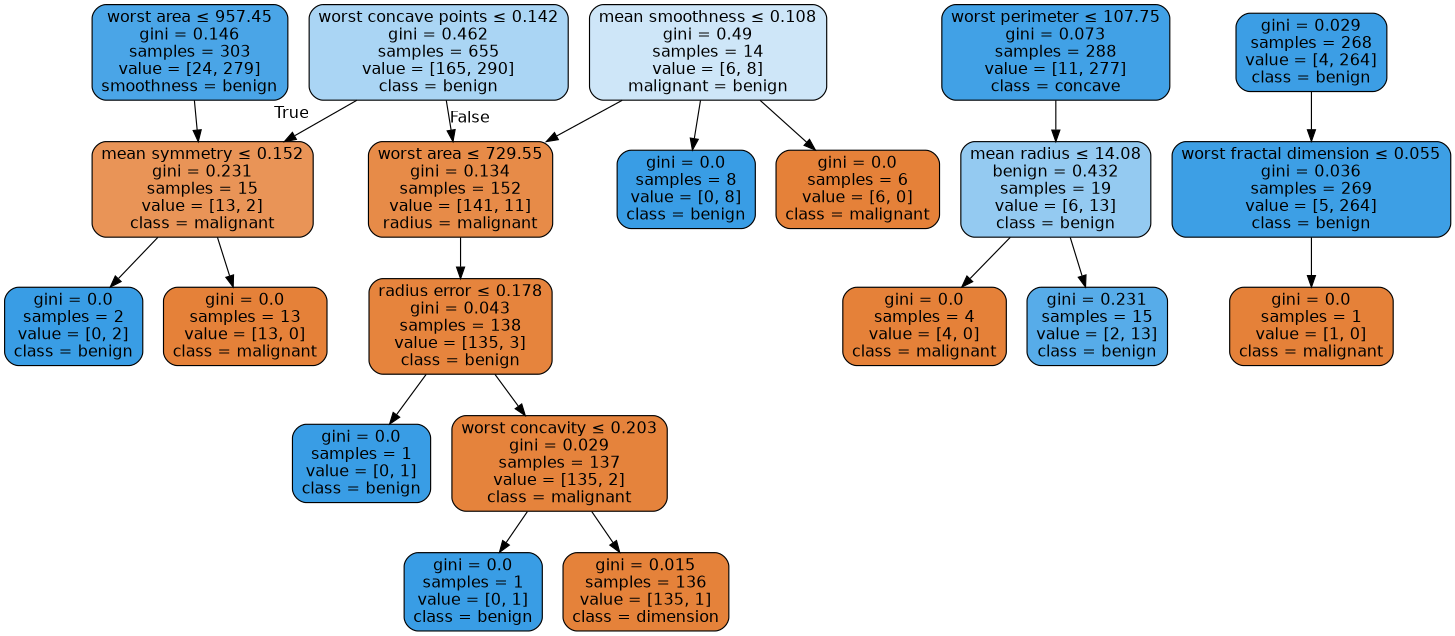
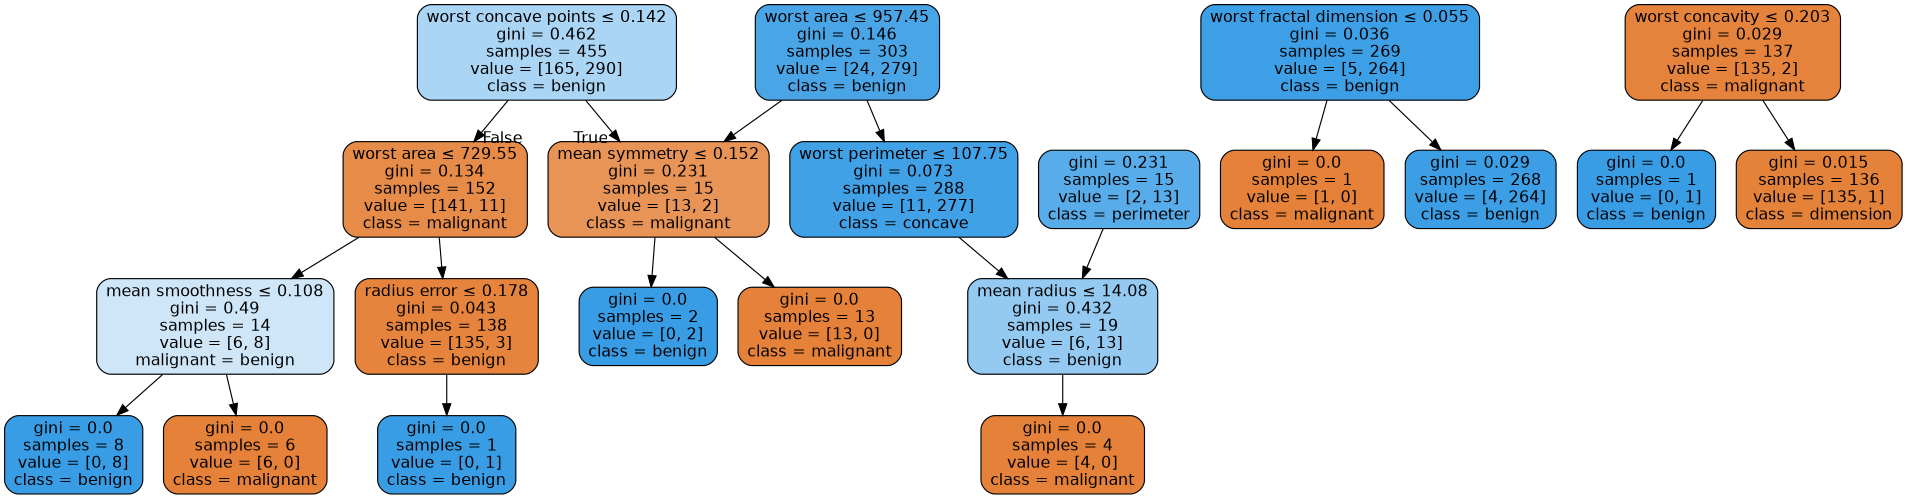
node "worst concave points ≤ 0.142": text "samples = 655" -> "samples = 455"
node "worst area ≤ 957.45": text "smoothness = benign" -> "class = benign"
edge "gini = 0.029" -> "worst fractal dimension ≤ 0.055": reversed
edge "worst area ≤ 957.45" -> "worst perimeter ≤ 107.75": added
edge "mean smoothness ≤ 0.108" -> "worst area ≤ 729.55": reversed
node "mean radius ≤ 14.08": text "benign = 0.432" -> "gini = 0.432"
node "worst area ≤ 729.55": text "radius = malignant" -> "class = malignant"
edge "mean radius ≤ 14.08" -> "gini = 0.231": reversed
node "gini = 0.231": text "class = benign" -> "class = perimeter"
edge "radius error ≤ 0.178" -> "worst concavity ≤ 0.203": removed
